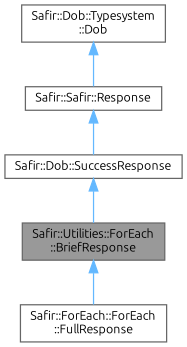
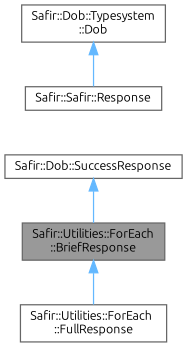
edge "Safir::Dob::SuccessResponse" -> "Safir::Safir::Response": removed
node "Safir::ForEach::ForEach ::FullResponse": label "Safir::ForEach::ForEach ::FullResponse" -> "Safir::Utilities::ForEach ::FullResponse"
